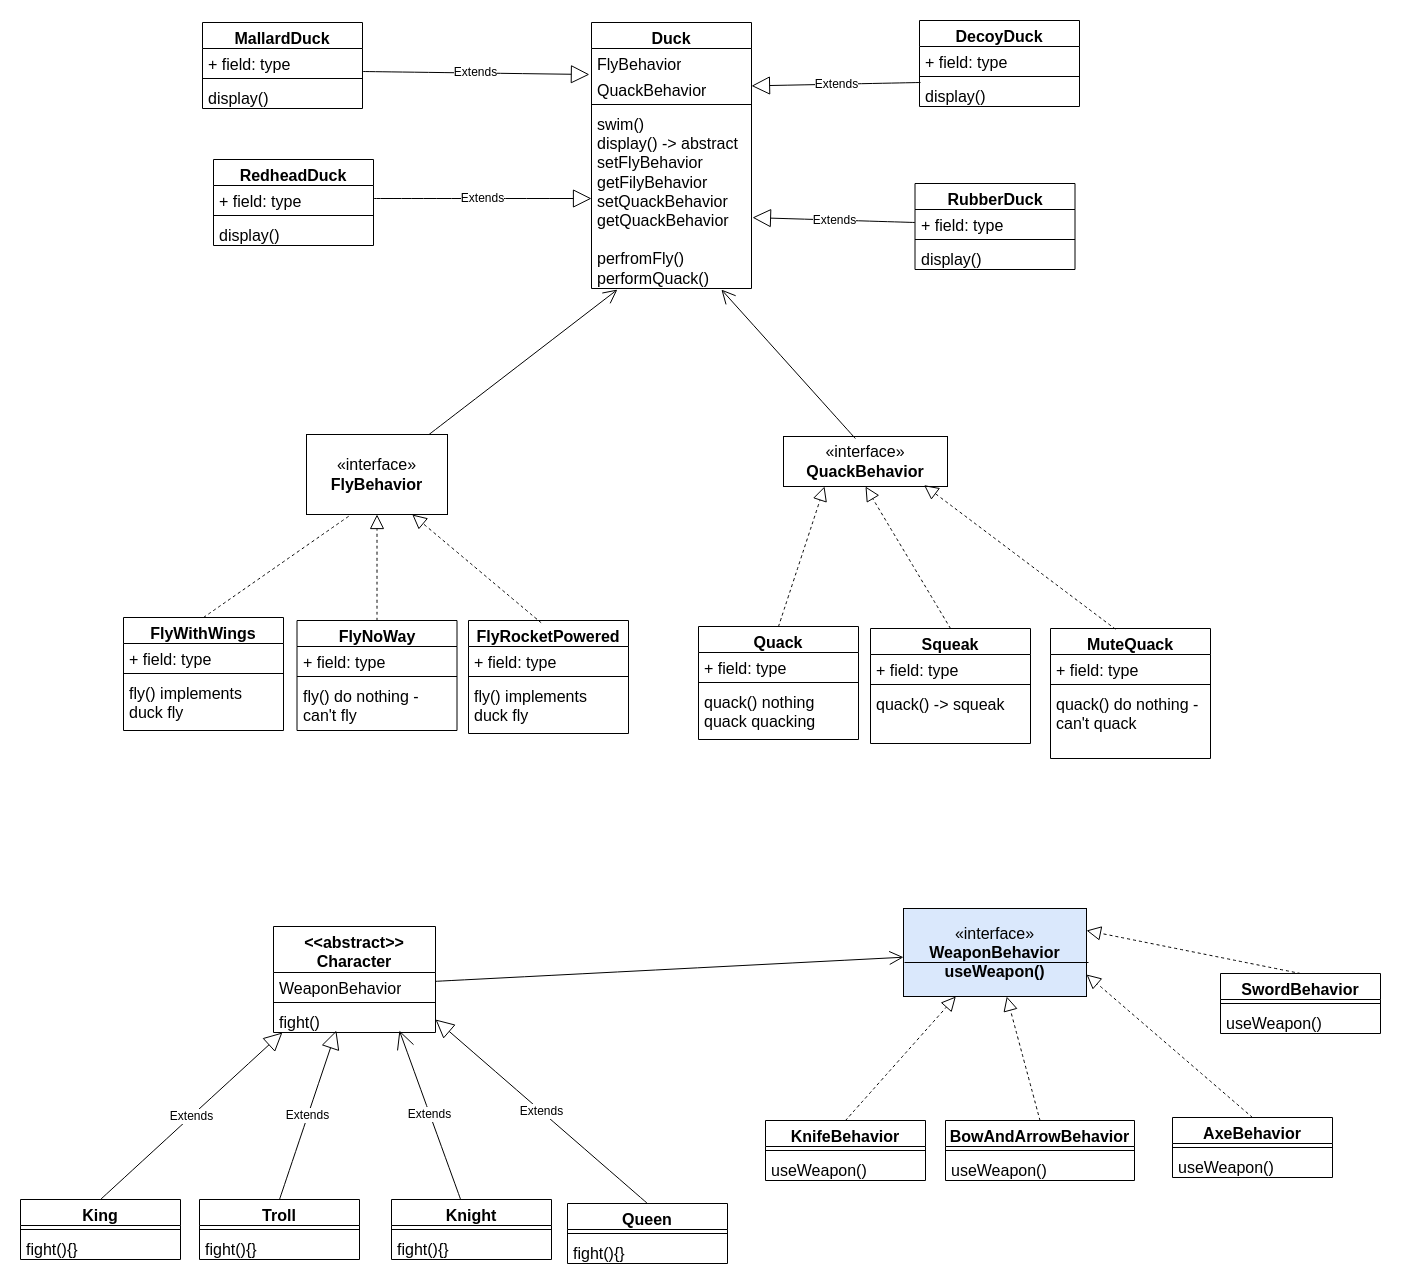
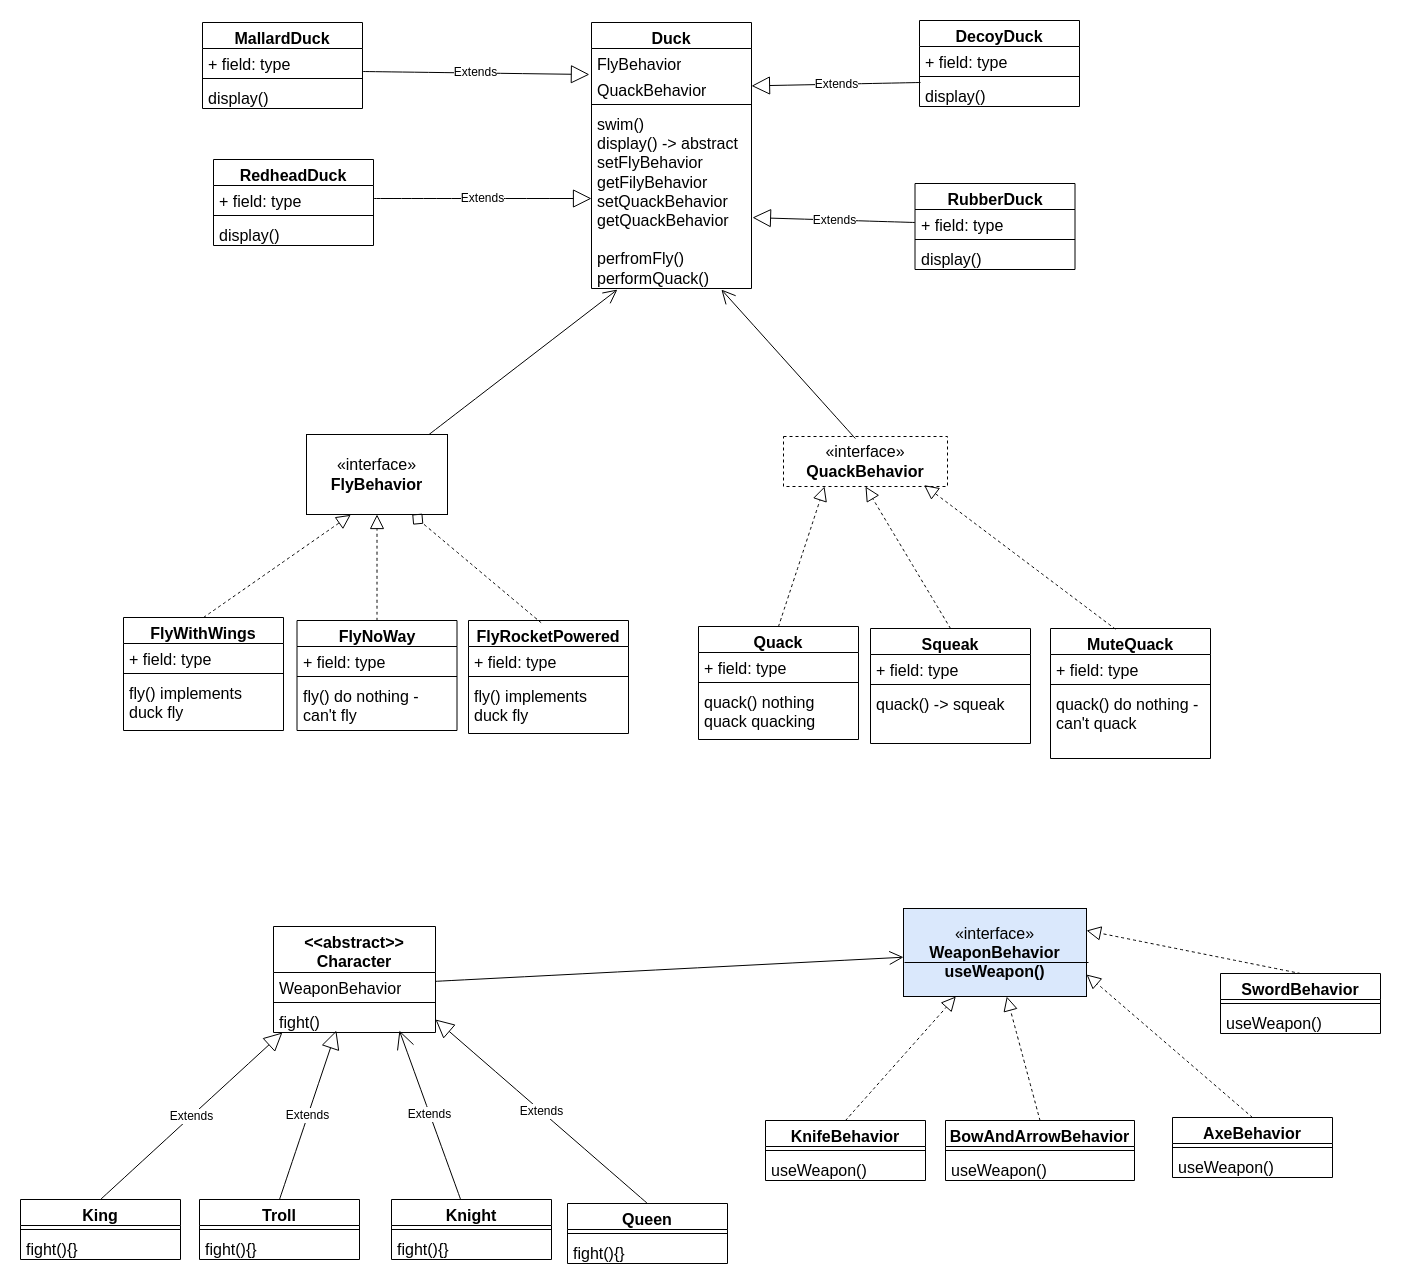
node "«interface» QuackBehavior": style solid -> dashed
edge "«interface» FlyBehavior" -- "FlyWithWings": arrowhead none -> block
edge "FlyRocketPowered" -> "«interface» FlyBehavior": arrowhead block -> diamond
